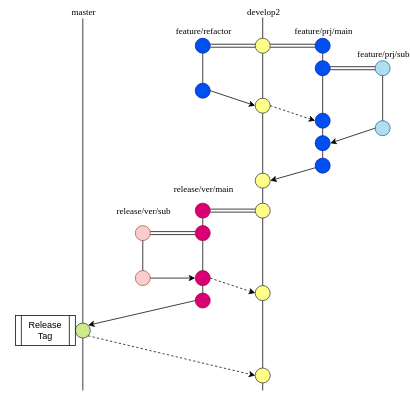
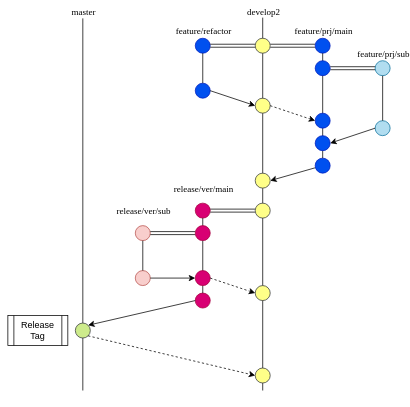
node "Release Tag": moved (45, 330) -> (38, 330)
